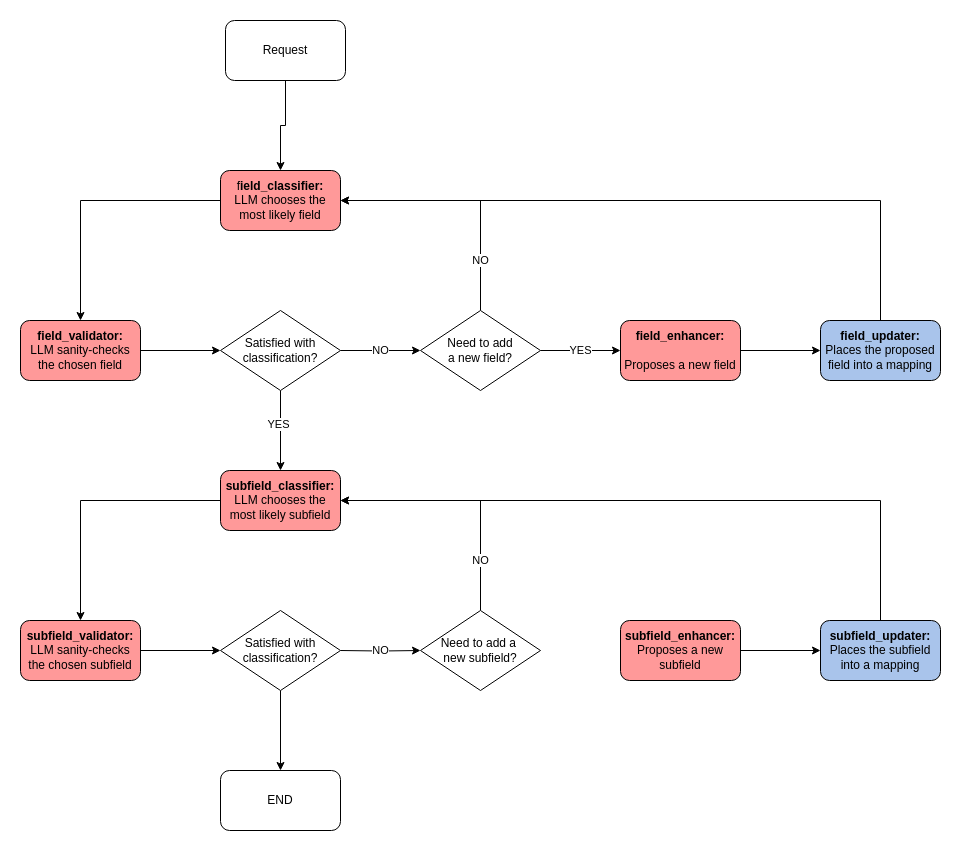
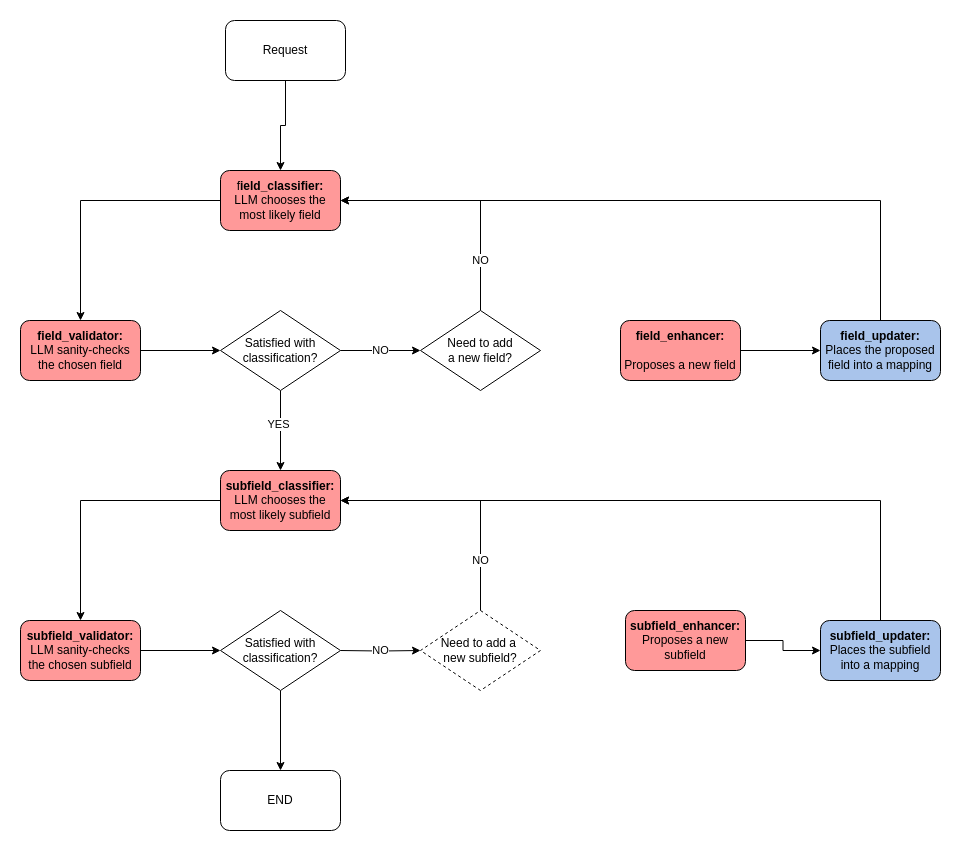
edge "Need to add a new field?" -> "field_enhancer: Proposes a new field": removed, label "YES"
node "Need to add a new subfield?": style solid -> dashed
node "subfield_enhancer: Proposes a new subfield": moved (681, 651) -> (686, 641)
